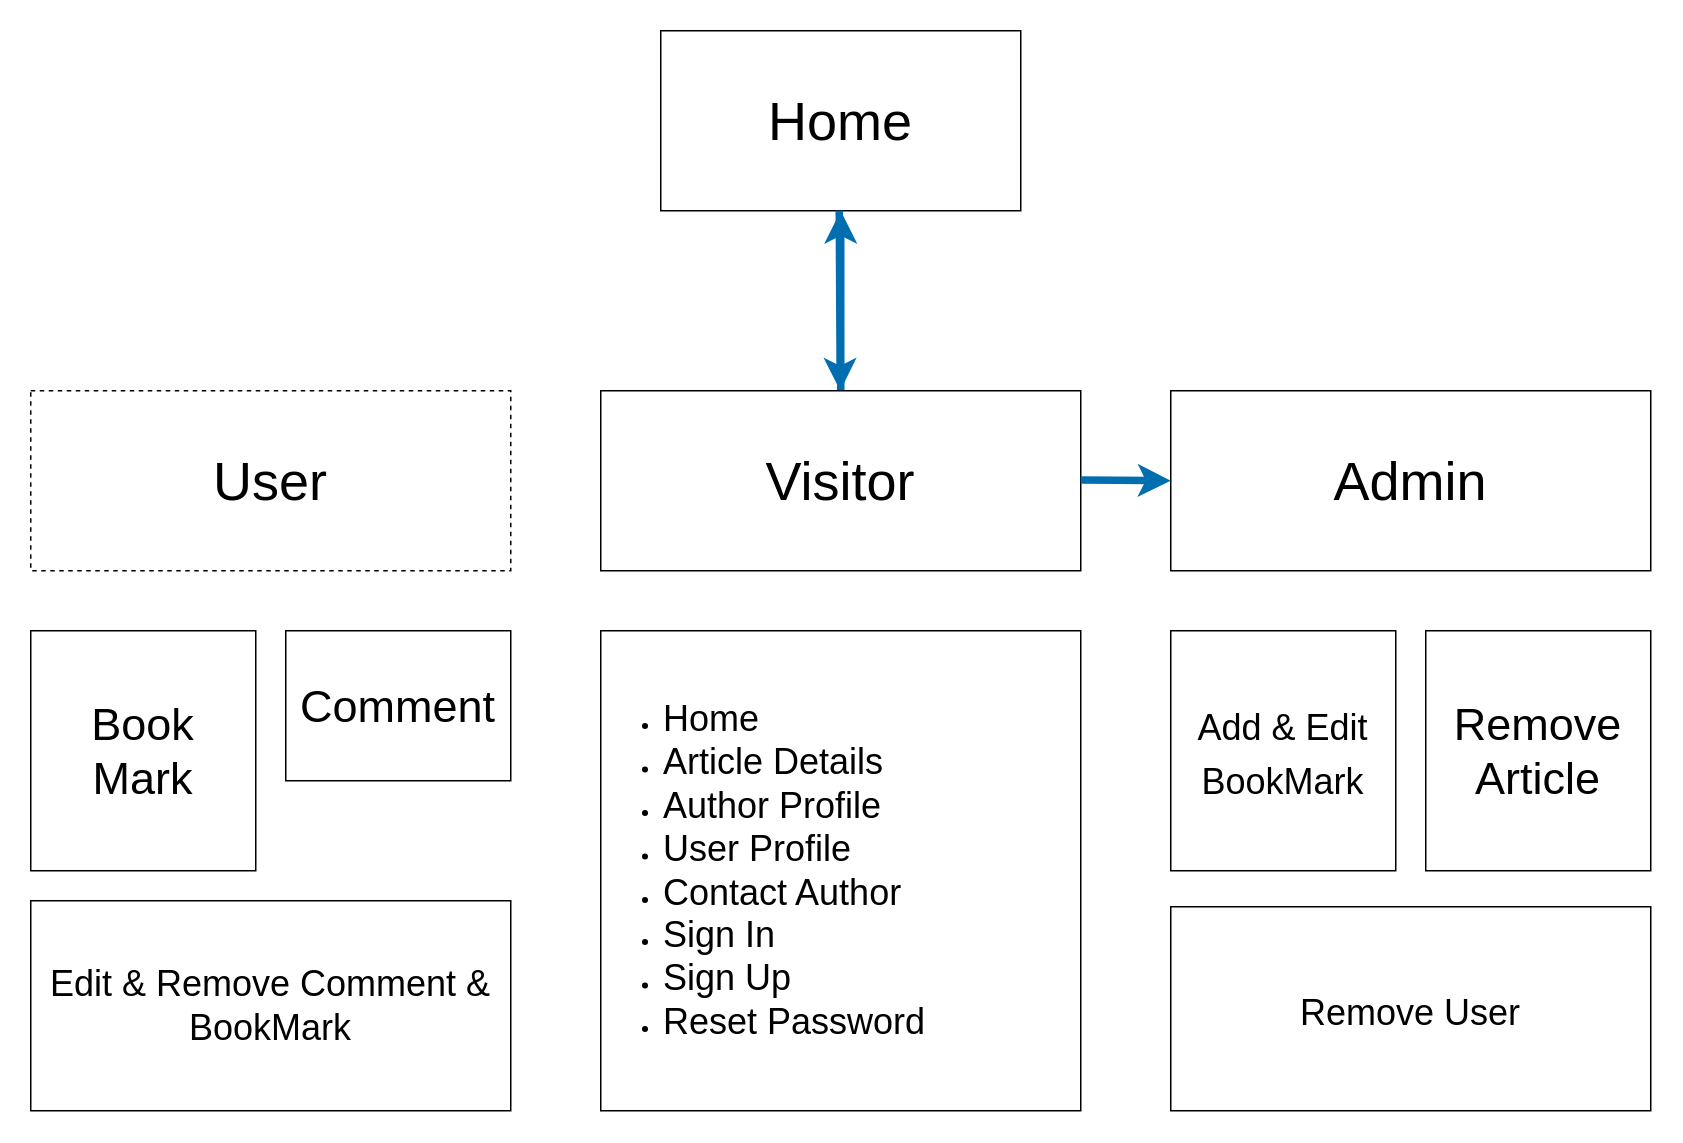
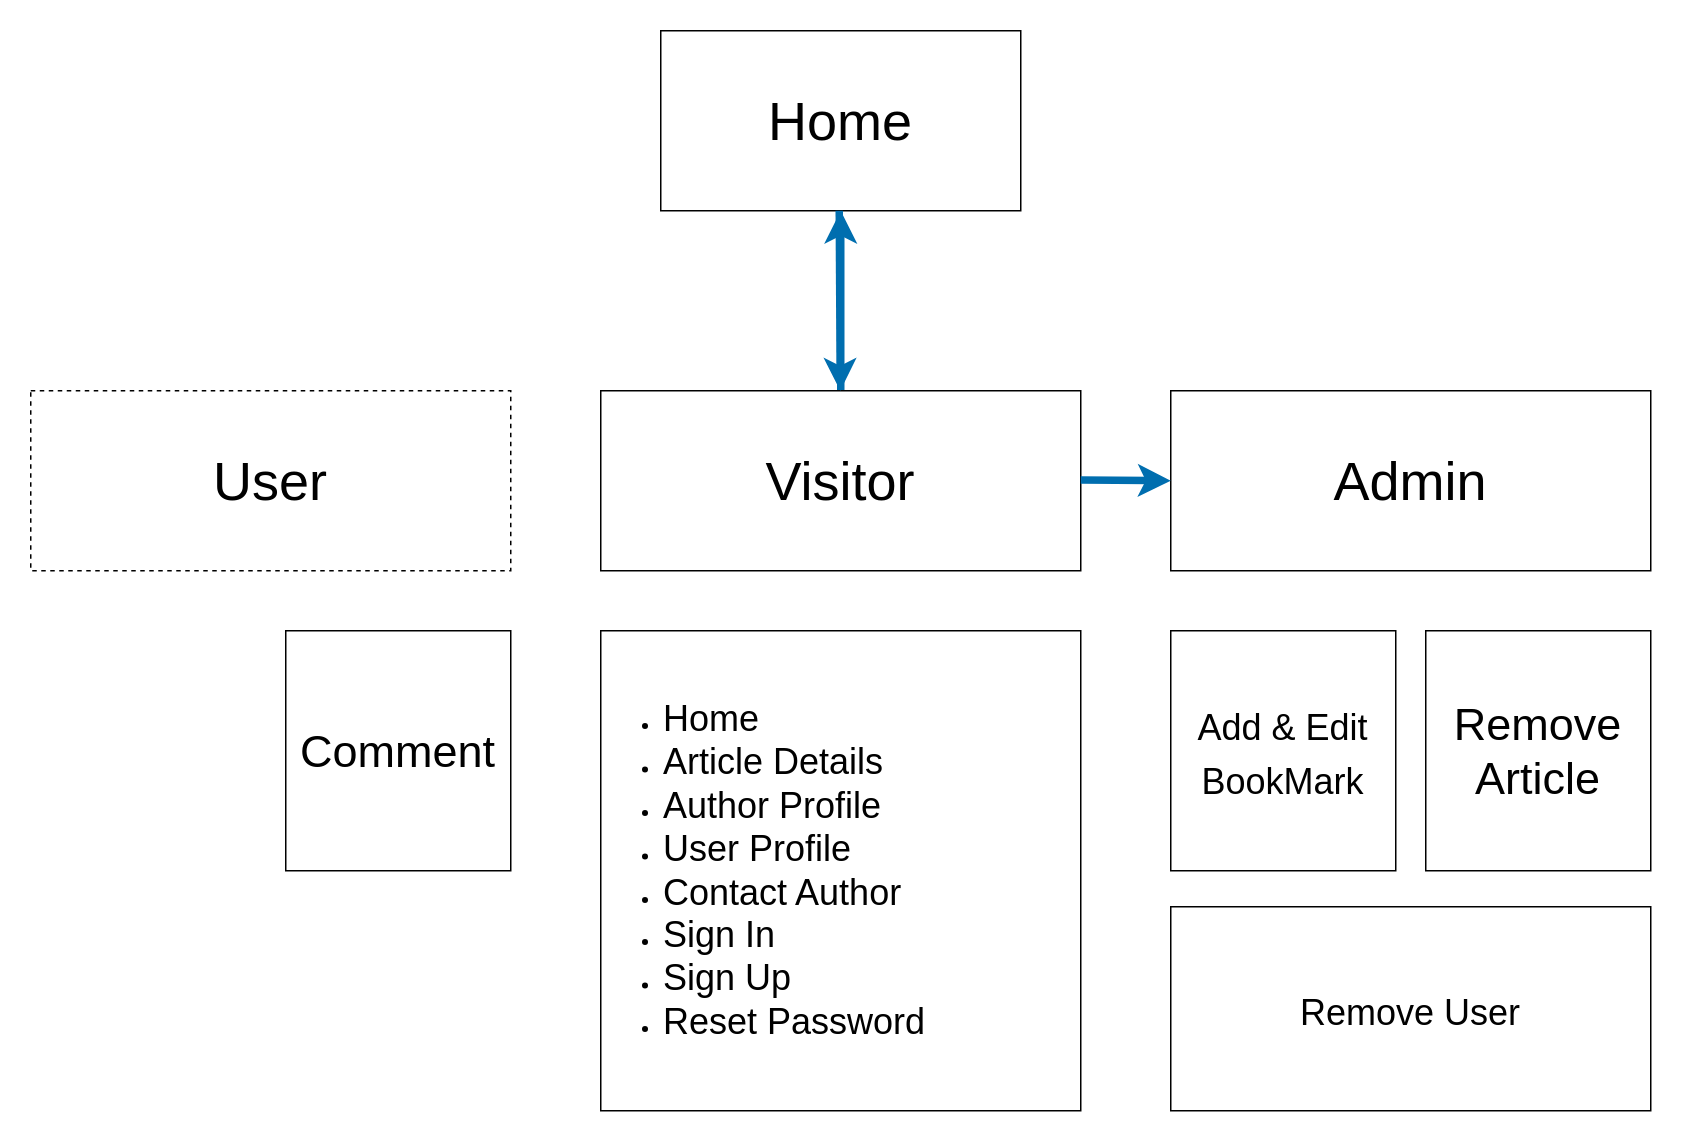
node "Comment": size 225x150 -> 225x240
node "Book Mark": removed
node "Edit & Remove Comment & BookMark": removed
